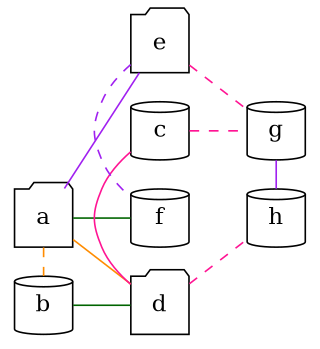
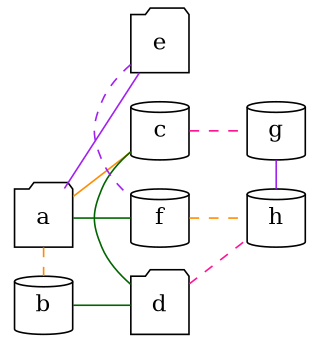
edge "e" -- "g": removed
edge "c" -- "d": color deeppink -> darkgreen
edge "f" -- "h": added
edge "a" -- "d": now "a" -- "c"
